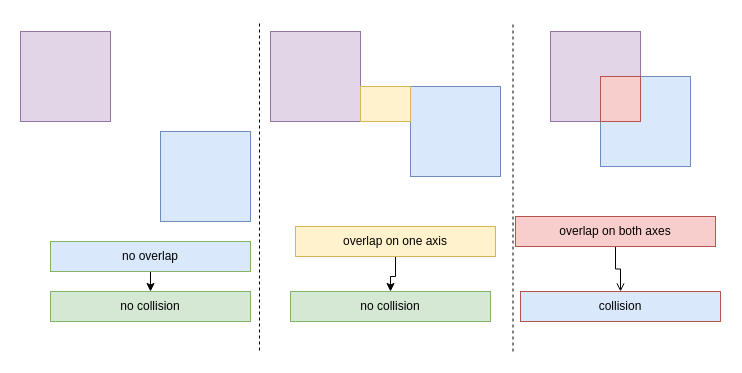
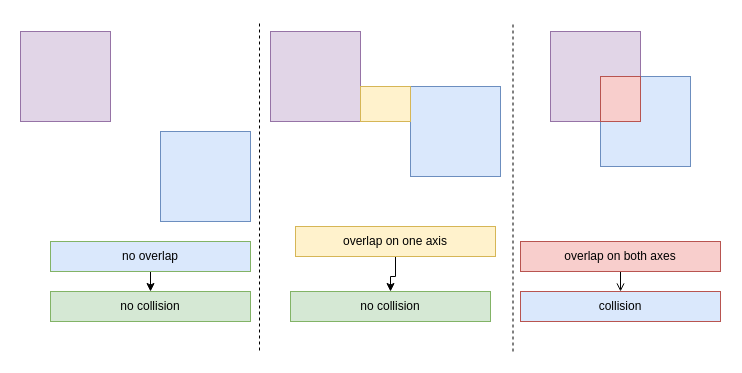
node "overlap on both axes": moved (616, 232) -> (621, 257)
